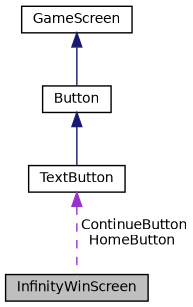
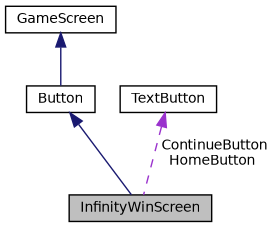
edge "TextButton" -> "Button": now "InfinityWinScreen" -> "Button"
